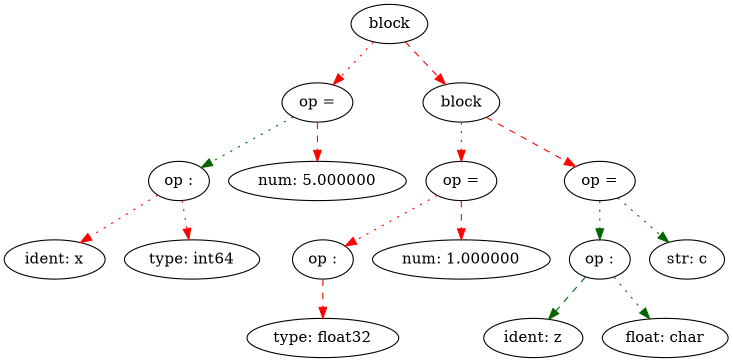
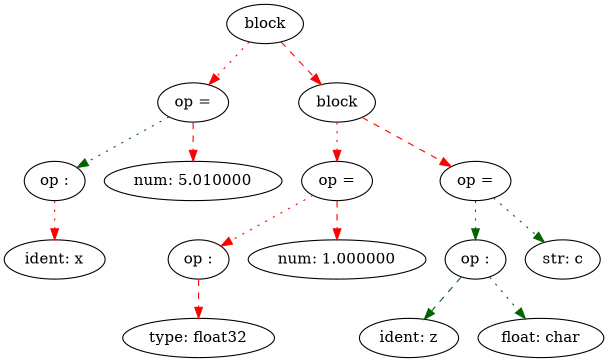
node "num: 5.000000": label "num: 5.000000" -> "num: 5.010000"
node "type: int64": removed
